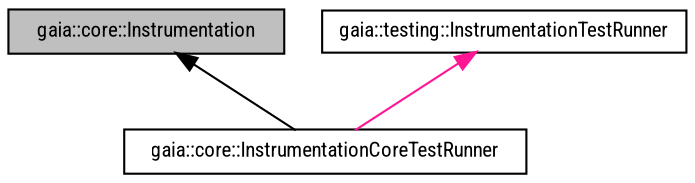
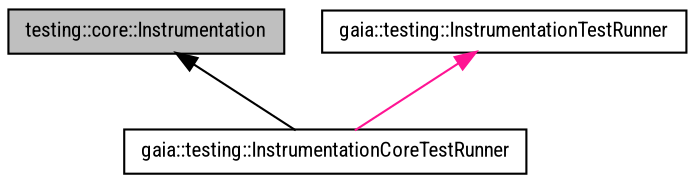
node "gaia::core::Instrumentation": label "gaia::core::Instrumentation" -> "testing::core::Instrumentation"
node "gaia::core::InstrumentationCoreTestRunner": label "gaia::core::InstrumentationCoreTestRunner" -> "gaia::testing::InstrumentationCoreTestRunner"
